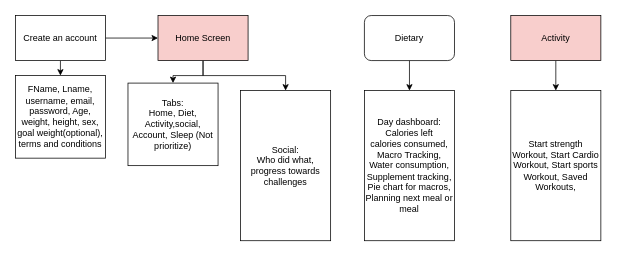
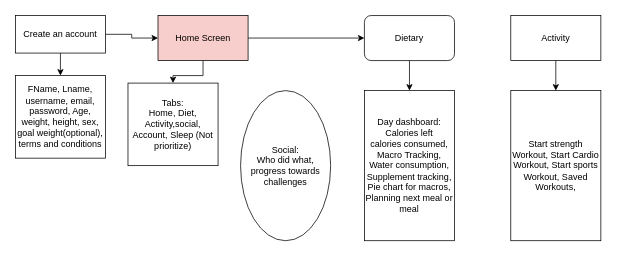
node "Create an account": size 90x45 -> 90x38
node "Activity": fillcolor #f8cecc -> #ffffff
edge "Home Screen" -> "Social: Who did what, progress towards challenges": now "Home Screen" -> "Dietary"
node "Social: Who did what, progress towards challenges": shape rectangle -> ellipse
